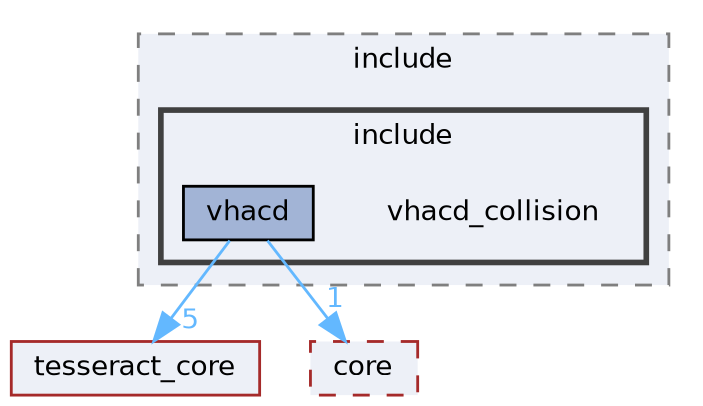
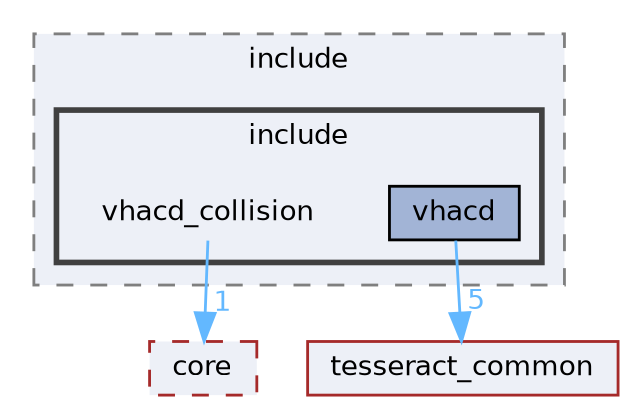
edge "vhacd" -> "core": now "vhacd_collision" -> "core"
node "tesseract_core": label "tesseract_core" -> "tesseract_common"
